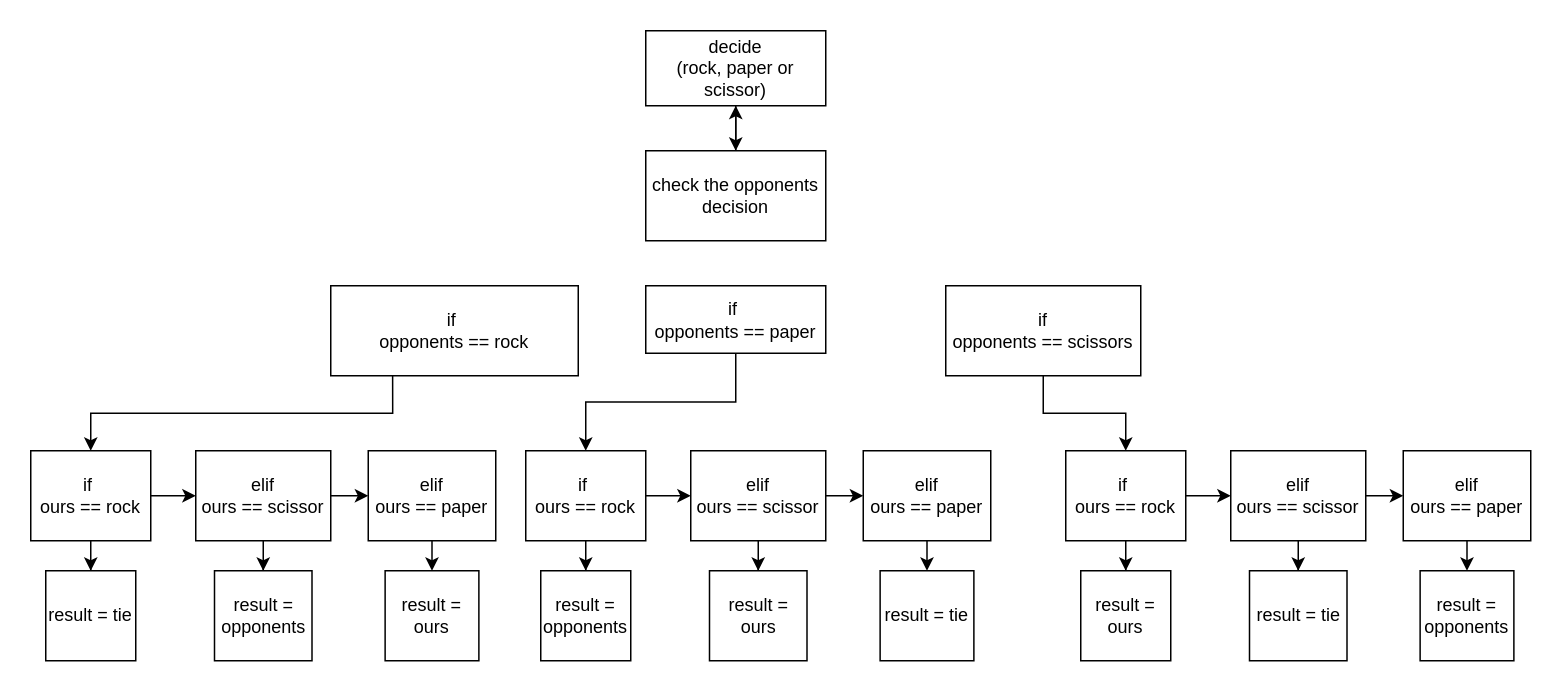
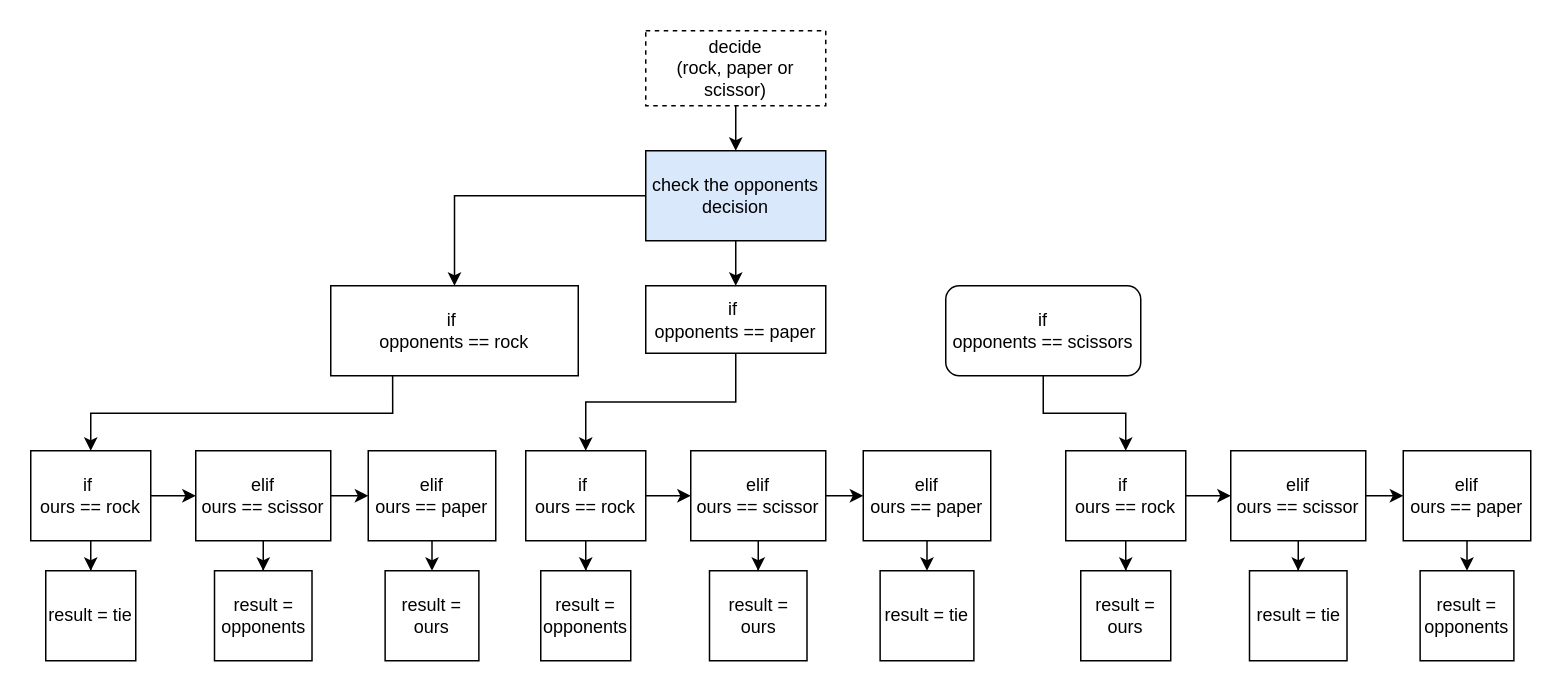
node "decide (rock, paper or scissor)": style solid -> dashed
edge "check the opponents decision" -> "decide (rock, paper or scissor)": now "check the opponents decision" -> "if opponents == paper"
edge "check the opponents decision" -> "if opponents == rock": added
node "check the opponents decision": fillcolor #ffffff -> #dae8fc
node "if opponents == scissors": shape rectangle -> rounded rectangle
